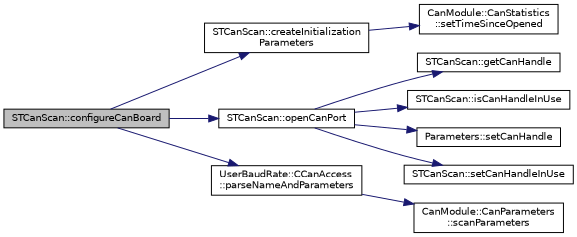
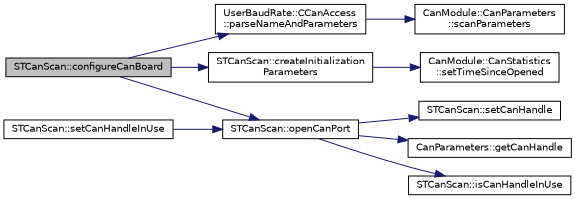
node "STCanScan::getCanHandle": label "STCanScan::getCanHandle" -> "CanParameters::getCanHandle"
node "Parameters::setCanHandle": label "Parameters::setCanHandle" -> "STCanScan::setCanHandle"
edge "STCanScan::openCanPort" -> "STCanScan::setCanHandleInUse": reversed
